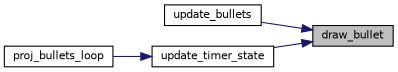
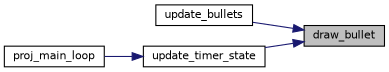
node "proj_bullets_loop": label "proj_bullets_loop" -> "proj_main_loop"
